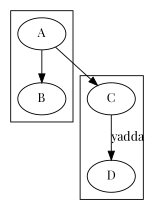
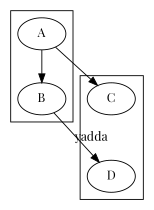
edge "C" -> "D": now "B" -> "D"
